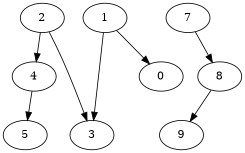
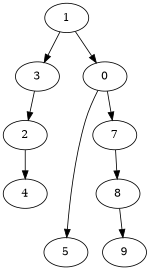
edge "2" -> "3": reversed
edge "4" -> "5": now "0" -> "5"
edge "0" -> "7": added
